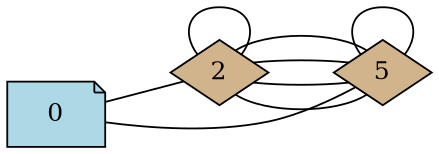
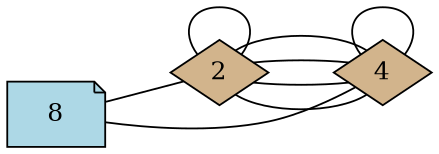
node "5": label "5" -> "4"
node "0": label "0" -> "8"
